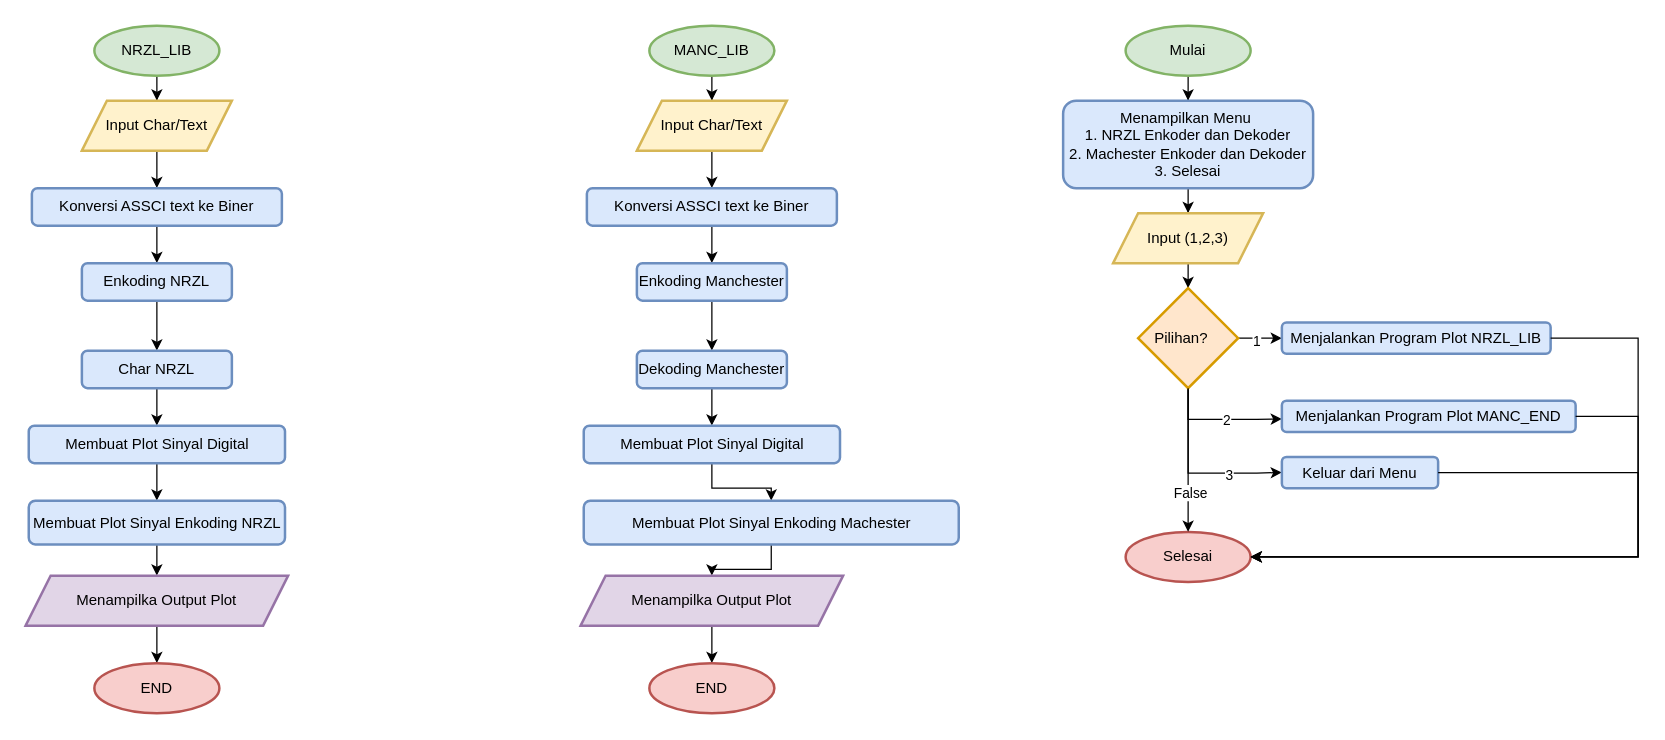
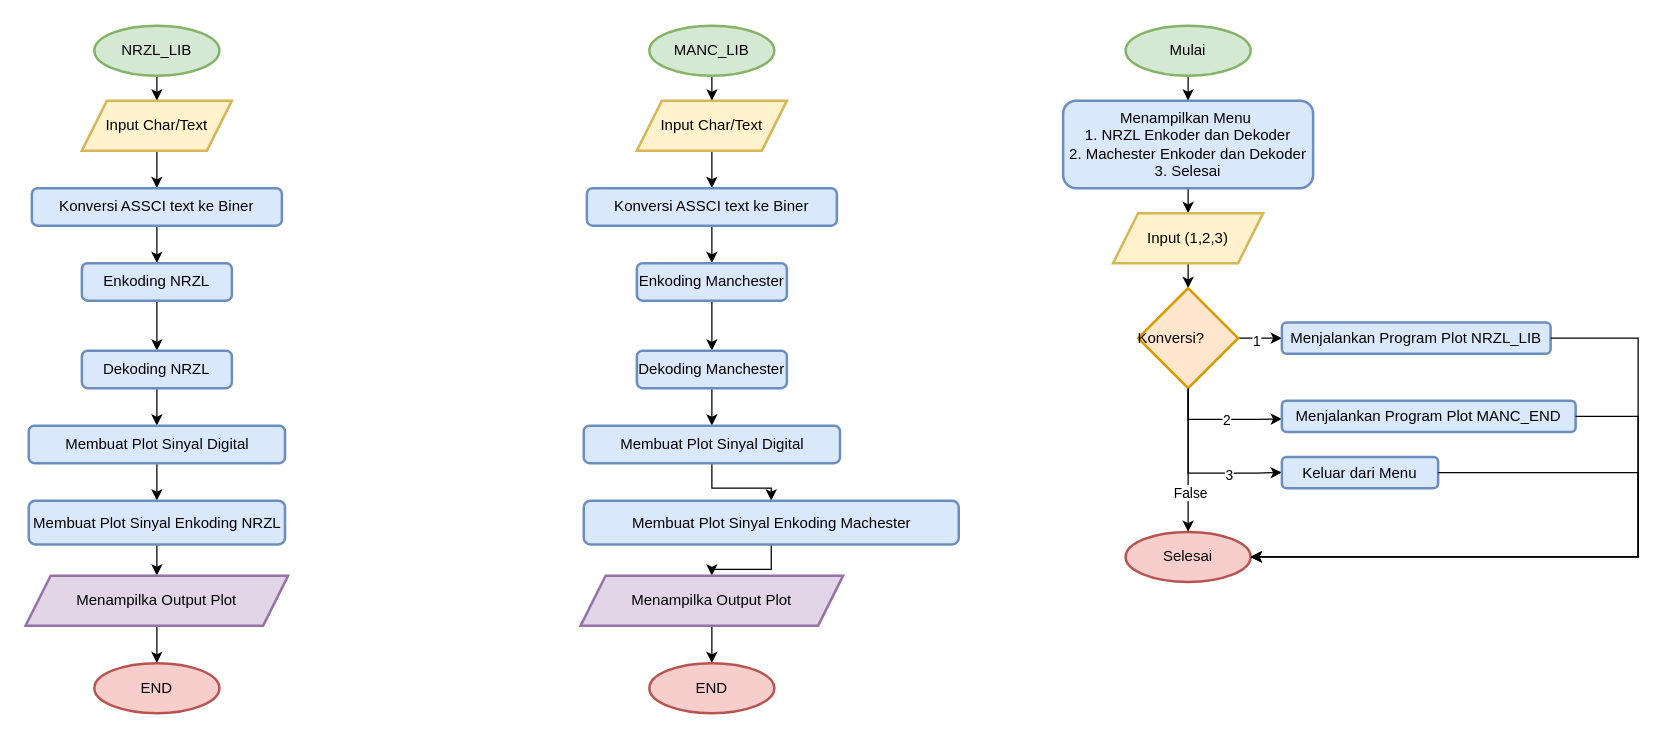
node "Pilihan?": label "Pilihan?" -> "Konversi?"
node "Char NRZL": label "Char NRZL" -> "Dekoding NRZL"
